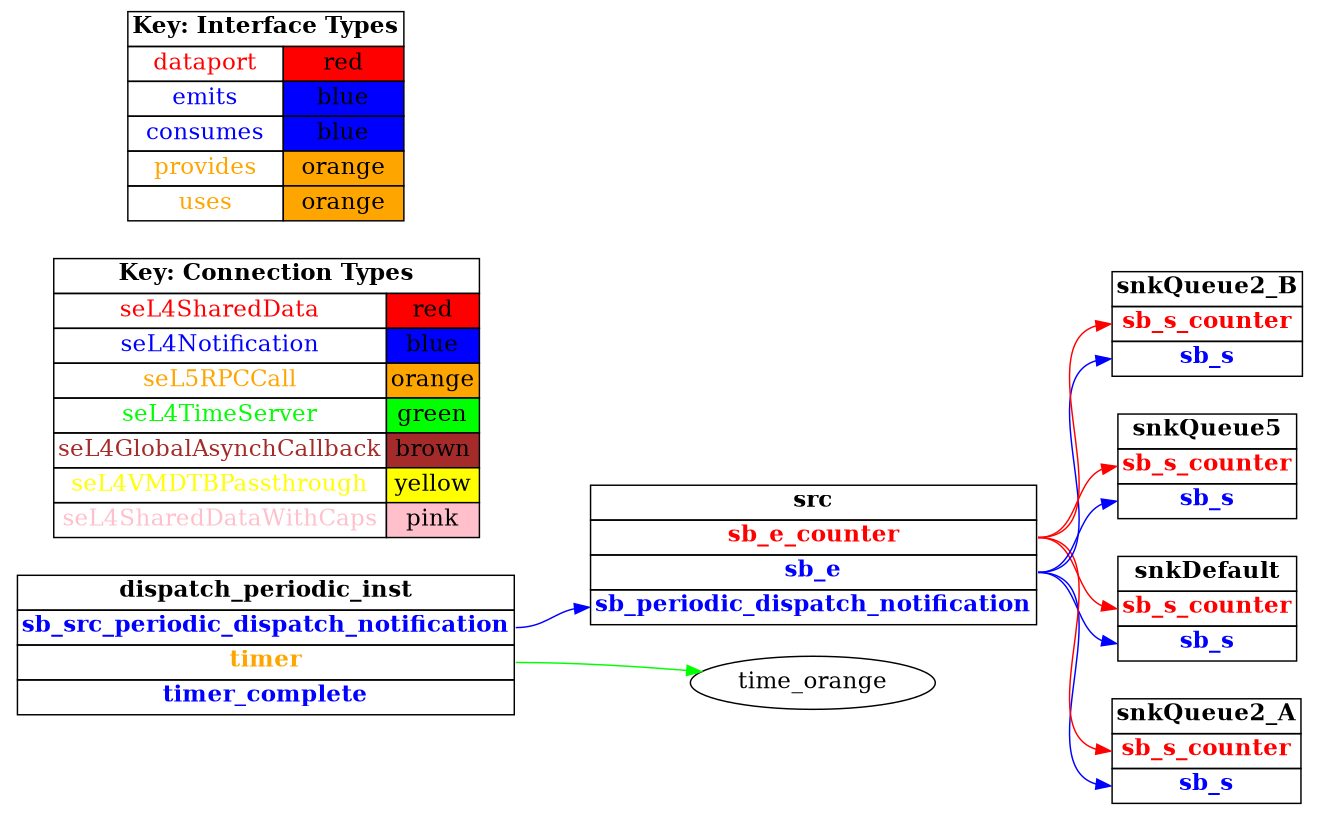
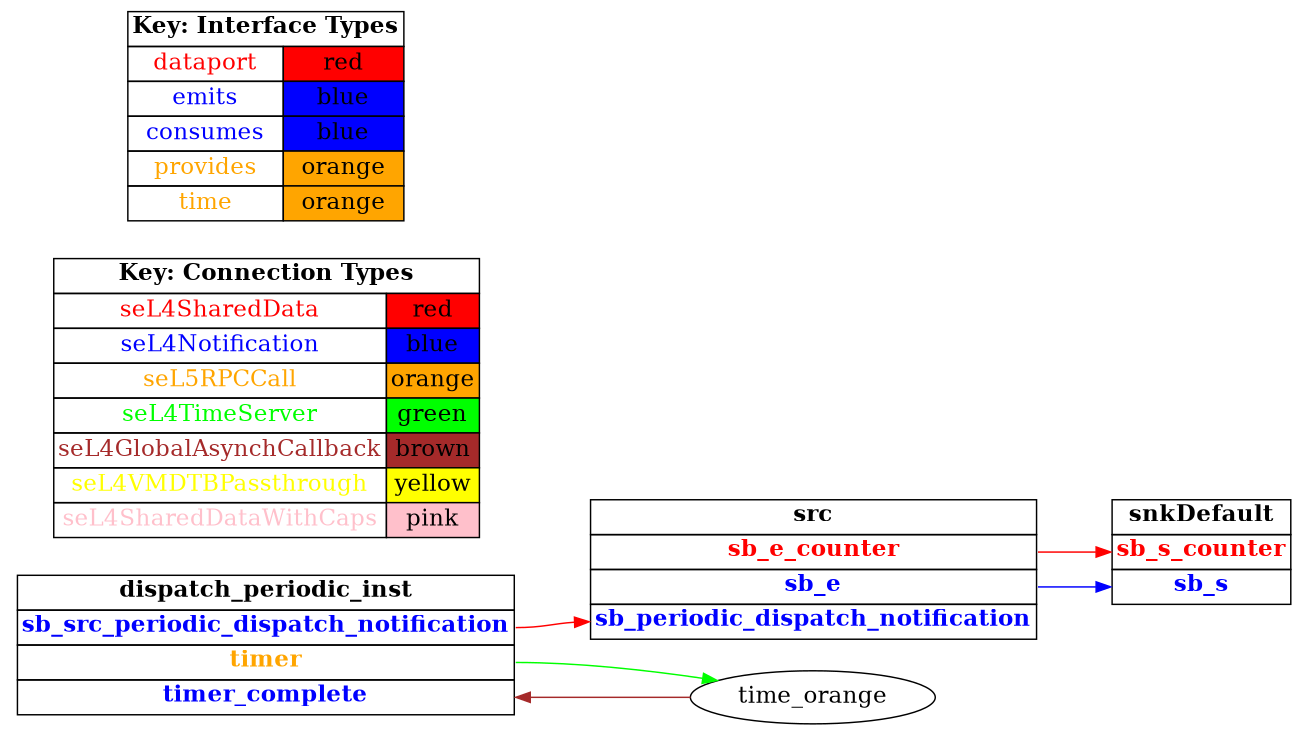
node "Key: Interface Types": text "uses" -> "time"
node "snkQueue2_B": removed
node "snkQueue5": removed
edge "dispatch_periodic_inst" -> "src": color blue -> red
edge "time_orange" -> "dispatch_periodic_inst": added
node "snkQueue2_A": removed
